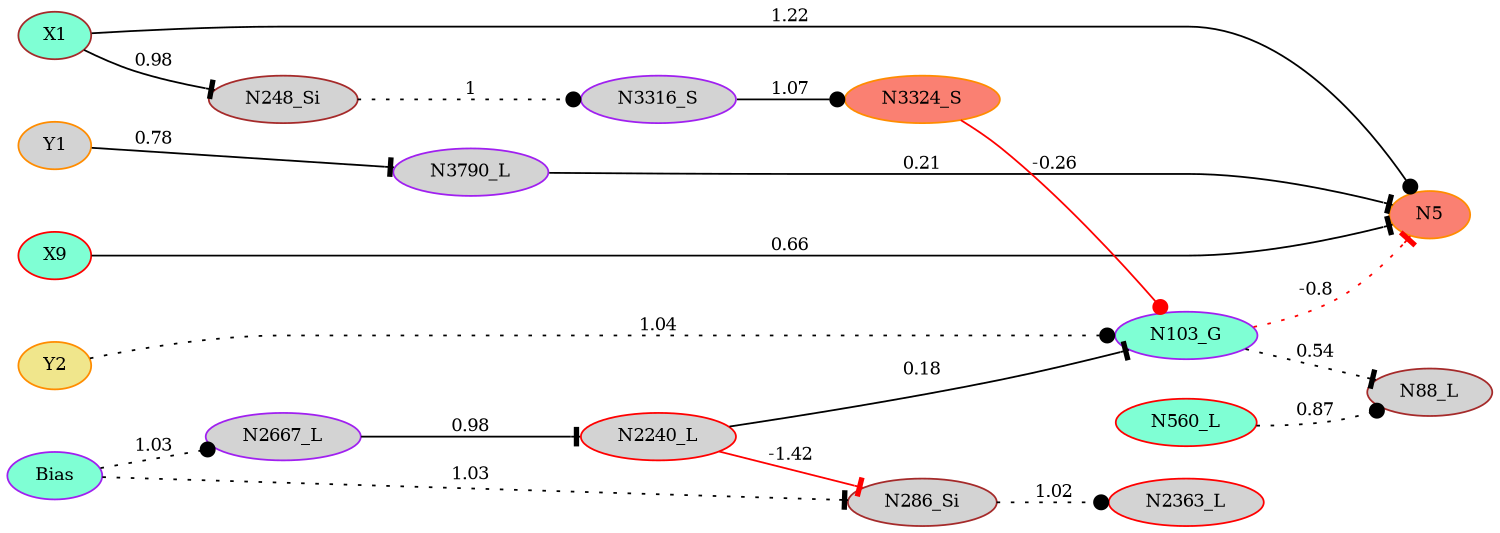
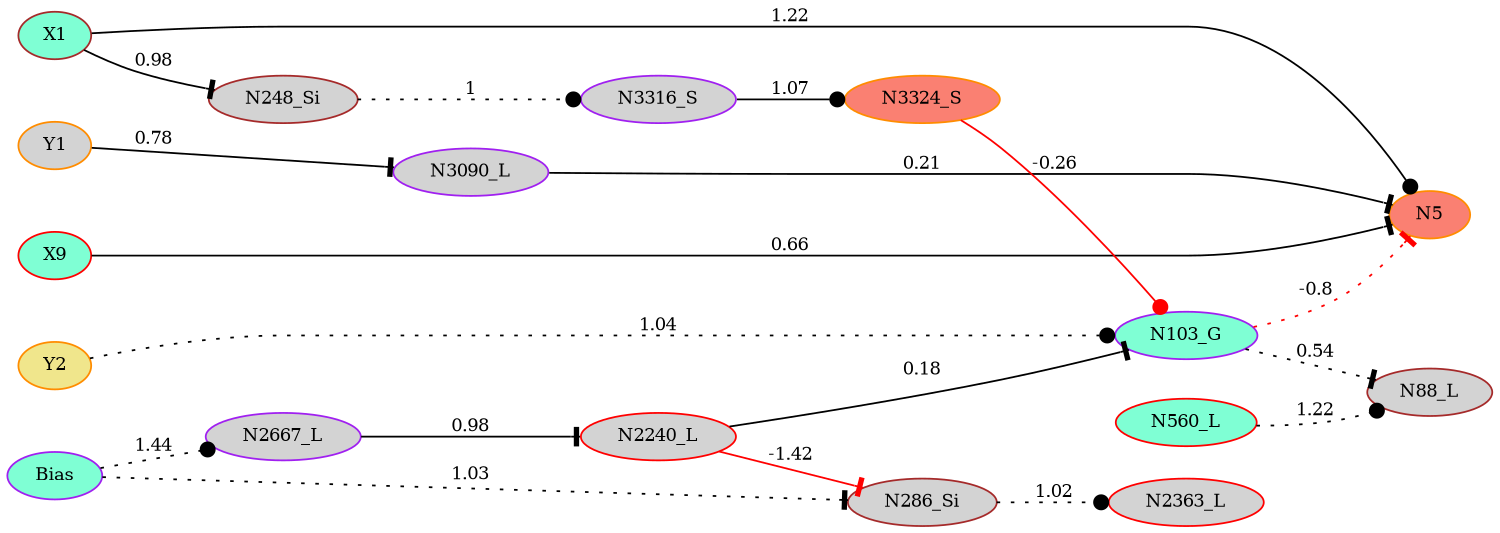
node "N3790_L": label "N3790_L" -> "N3090_L"
edge "N560_L" -> "N88_L": label "0.87" -> "1.22"
edge "Bias" -> "N2667_L": label "1.03" -> "1.44"
